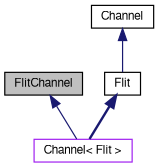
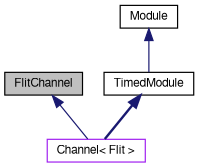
node "Channel": label "Channel" -> "Module"
node "Flit": label "Flit" -> "TimedModule"
